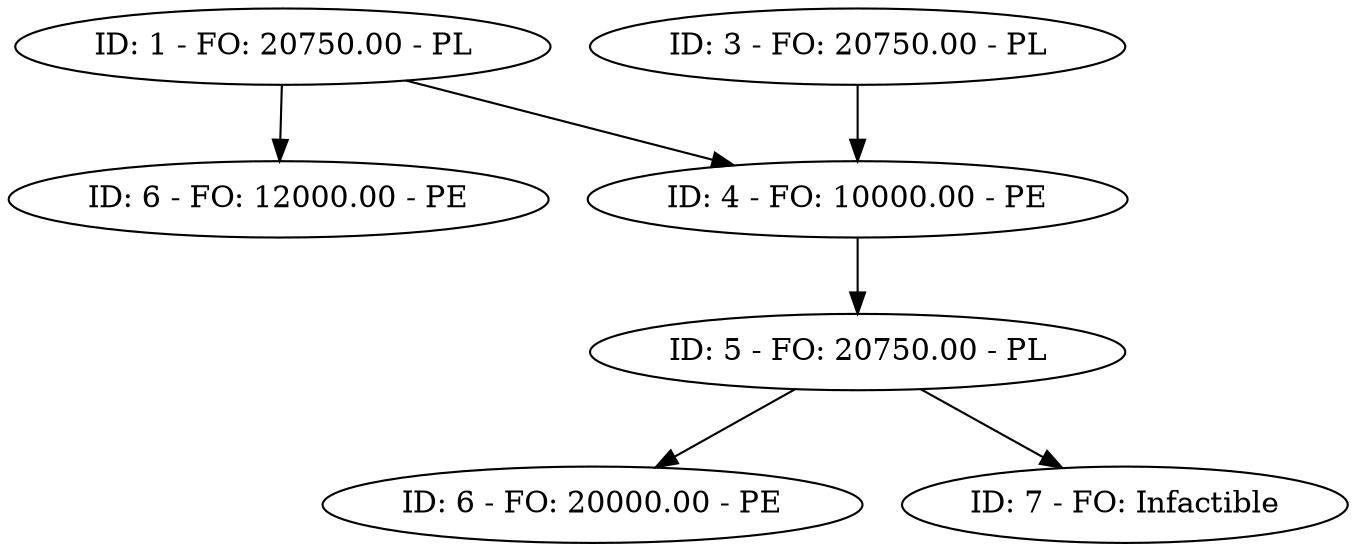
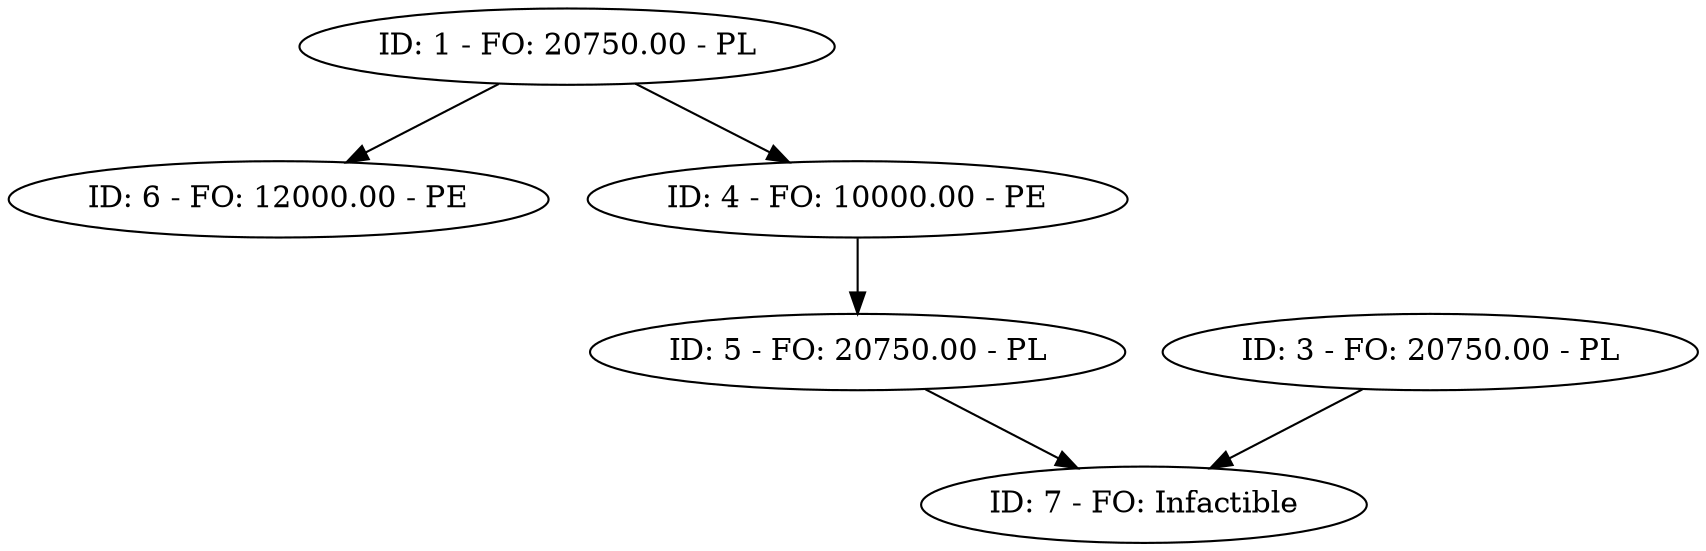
edge "ID: 3 - FO: 20750.00 - PL" -> "ID: 4 - FO: 10000.00 - PE": now "ID: 3 - FO: 20750.00 - PL" -> "ID: 7 - FO: Infactible"
node "ID: 6 - FO: 20000.00 - PE": removed
